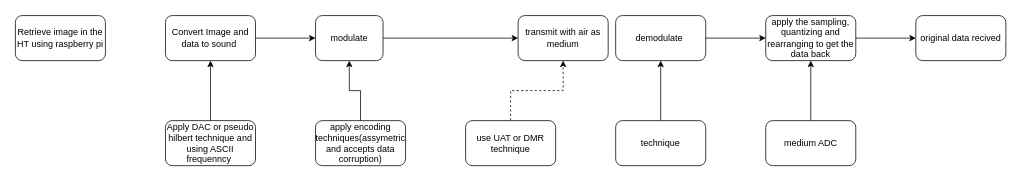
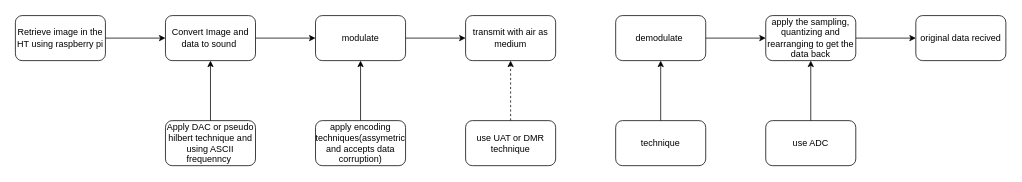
edge "Retrieve image in the HT using raspberry pi" -> "Convert Image and data to sound": added
node "modulate": size 68x45 -> 90x45
node "transmit with air as medium": moved (563, 38) -> (510, 38)
node "medium ADC": label "medium ADC" -> "use ADC"
